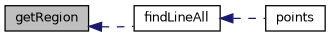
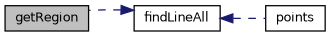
edge "findLineAll" -> "getRegion": reversed
